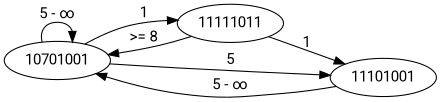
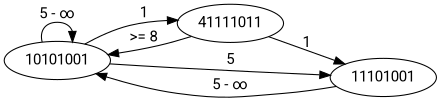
node "11111011": label "11111011" -> "41111011"
node "10701001": label "10701001" -> "10101001"
